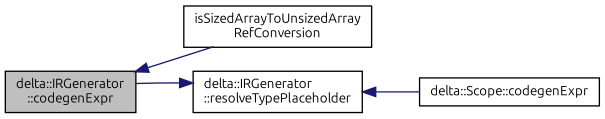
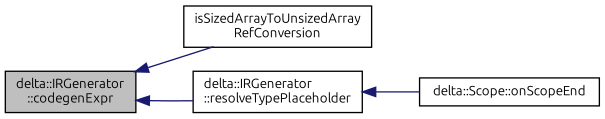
edge "delta::IRGenerator ::codegenExpr" -> "delta::IRGenerator ::resolveTypePlaceholder": reversed
node "delta::Scope::codegenExpr": label "delta::Scope::codegenExpr" -> "delta::Scope::onScopeEnd"
